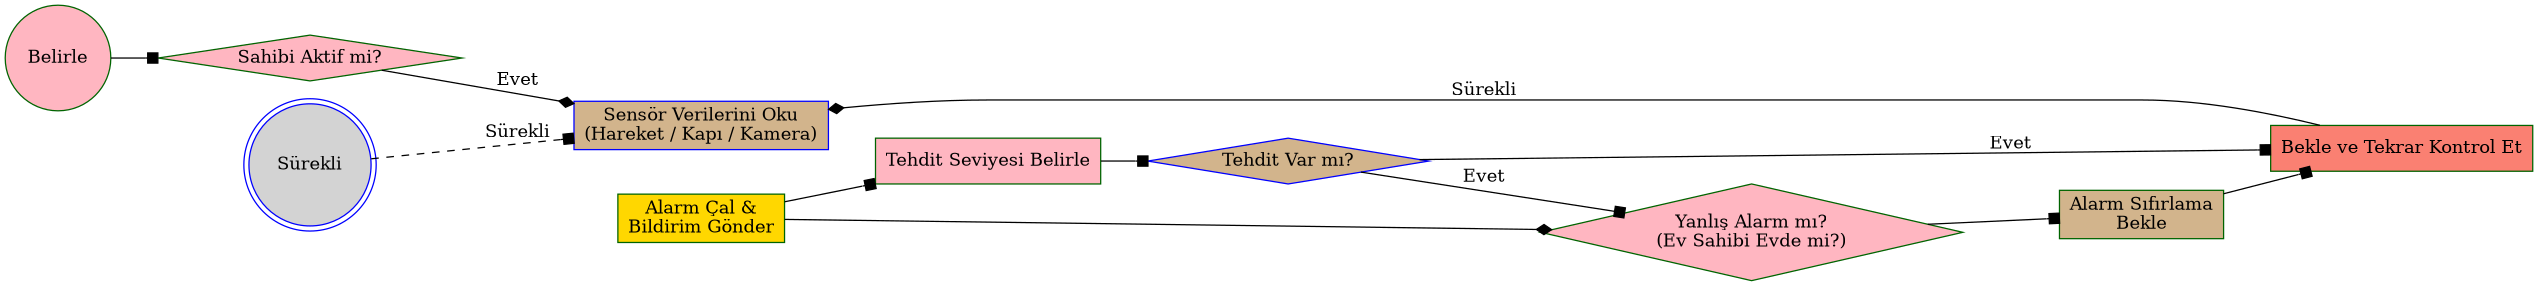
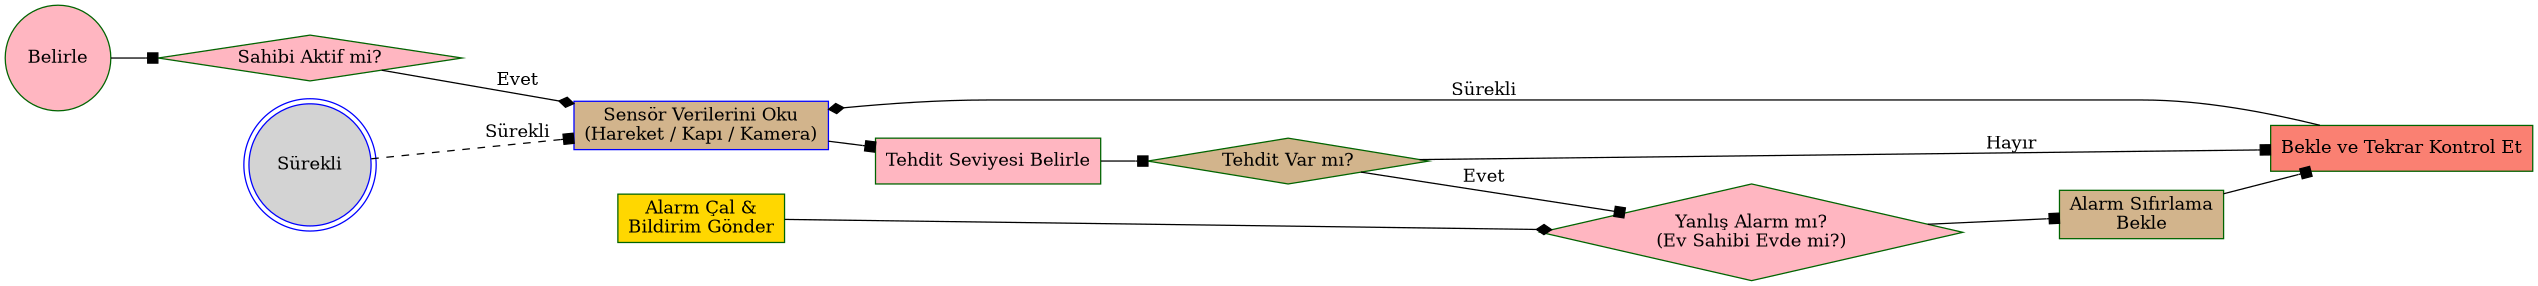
edge "Tehdit Var mı?" -> "Bekle ve Tekrar Kontrol Et": label "Evet" -> "Hayır"
node "Tehdit Var mı?": color blue -> darkgreen
edge "Alarm Çal & Bildirim Gönder" -> "Tehdit Seviyesi Belirle": now "Sensör Verilerini Oku (Hareket / Kapı / Kamera)" -> "Tehdit Seviyesi Belirle"
